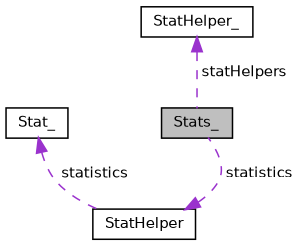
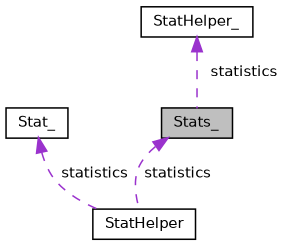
edge "Stats_" -> "StatHelper_": label " statHelpers" -> " statistics"
edge "Stats_" -> "StatHelper": reversed
